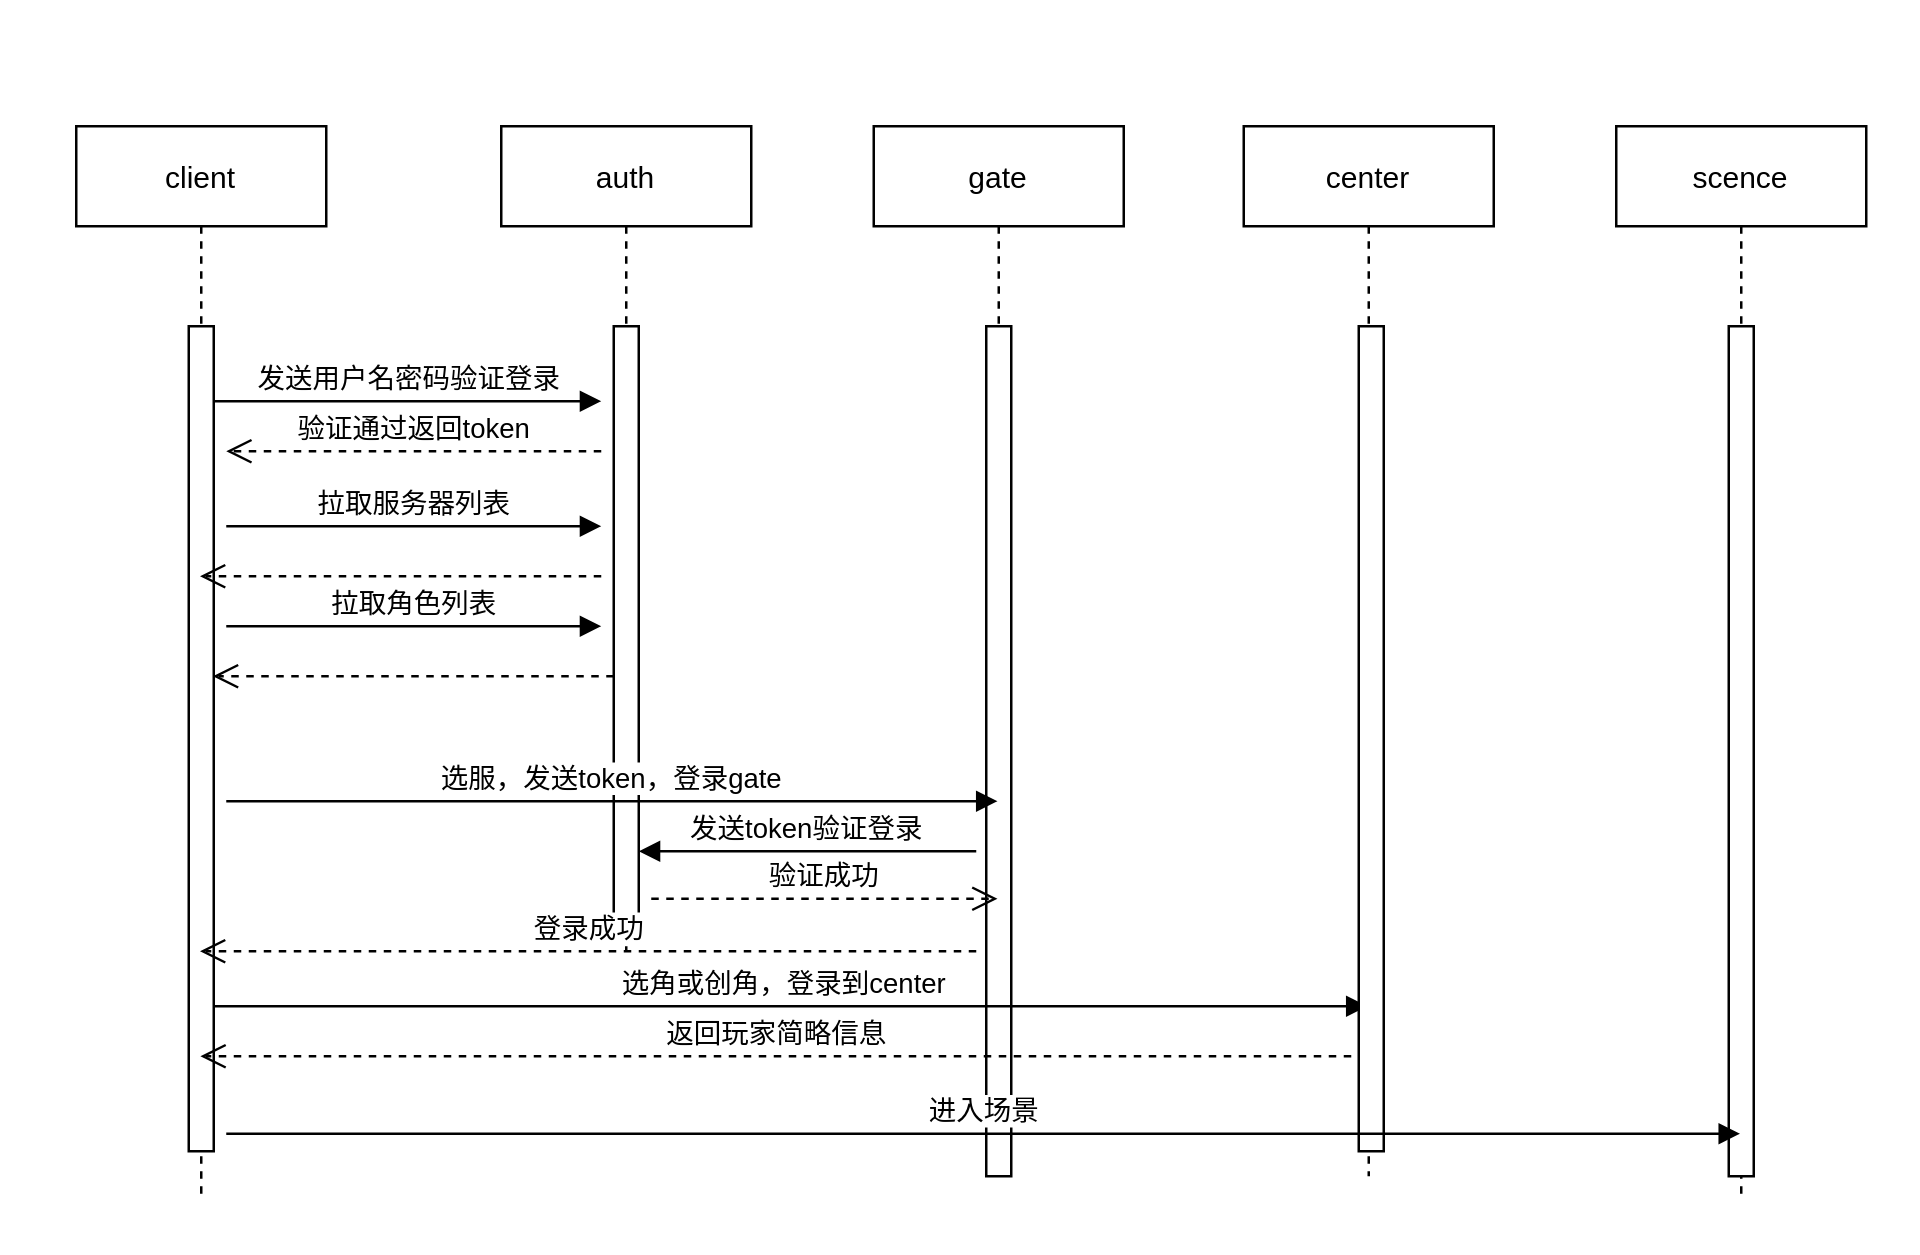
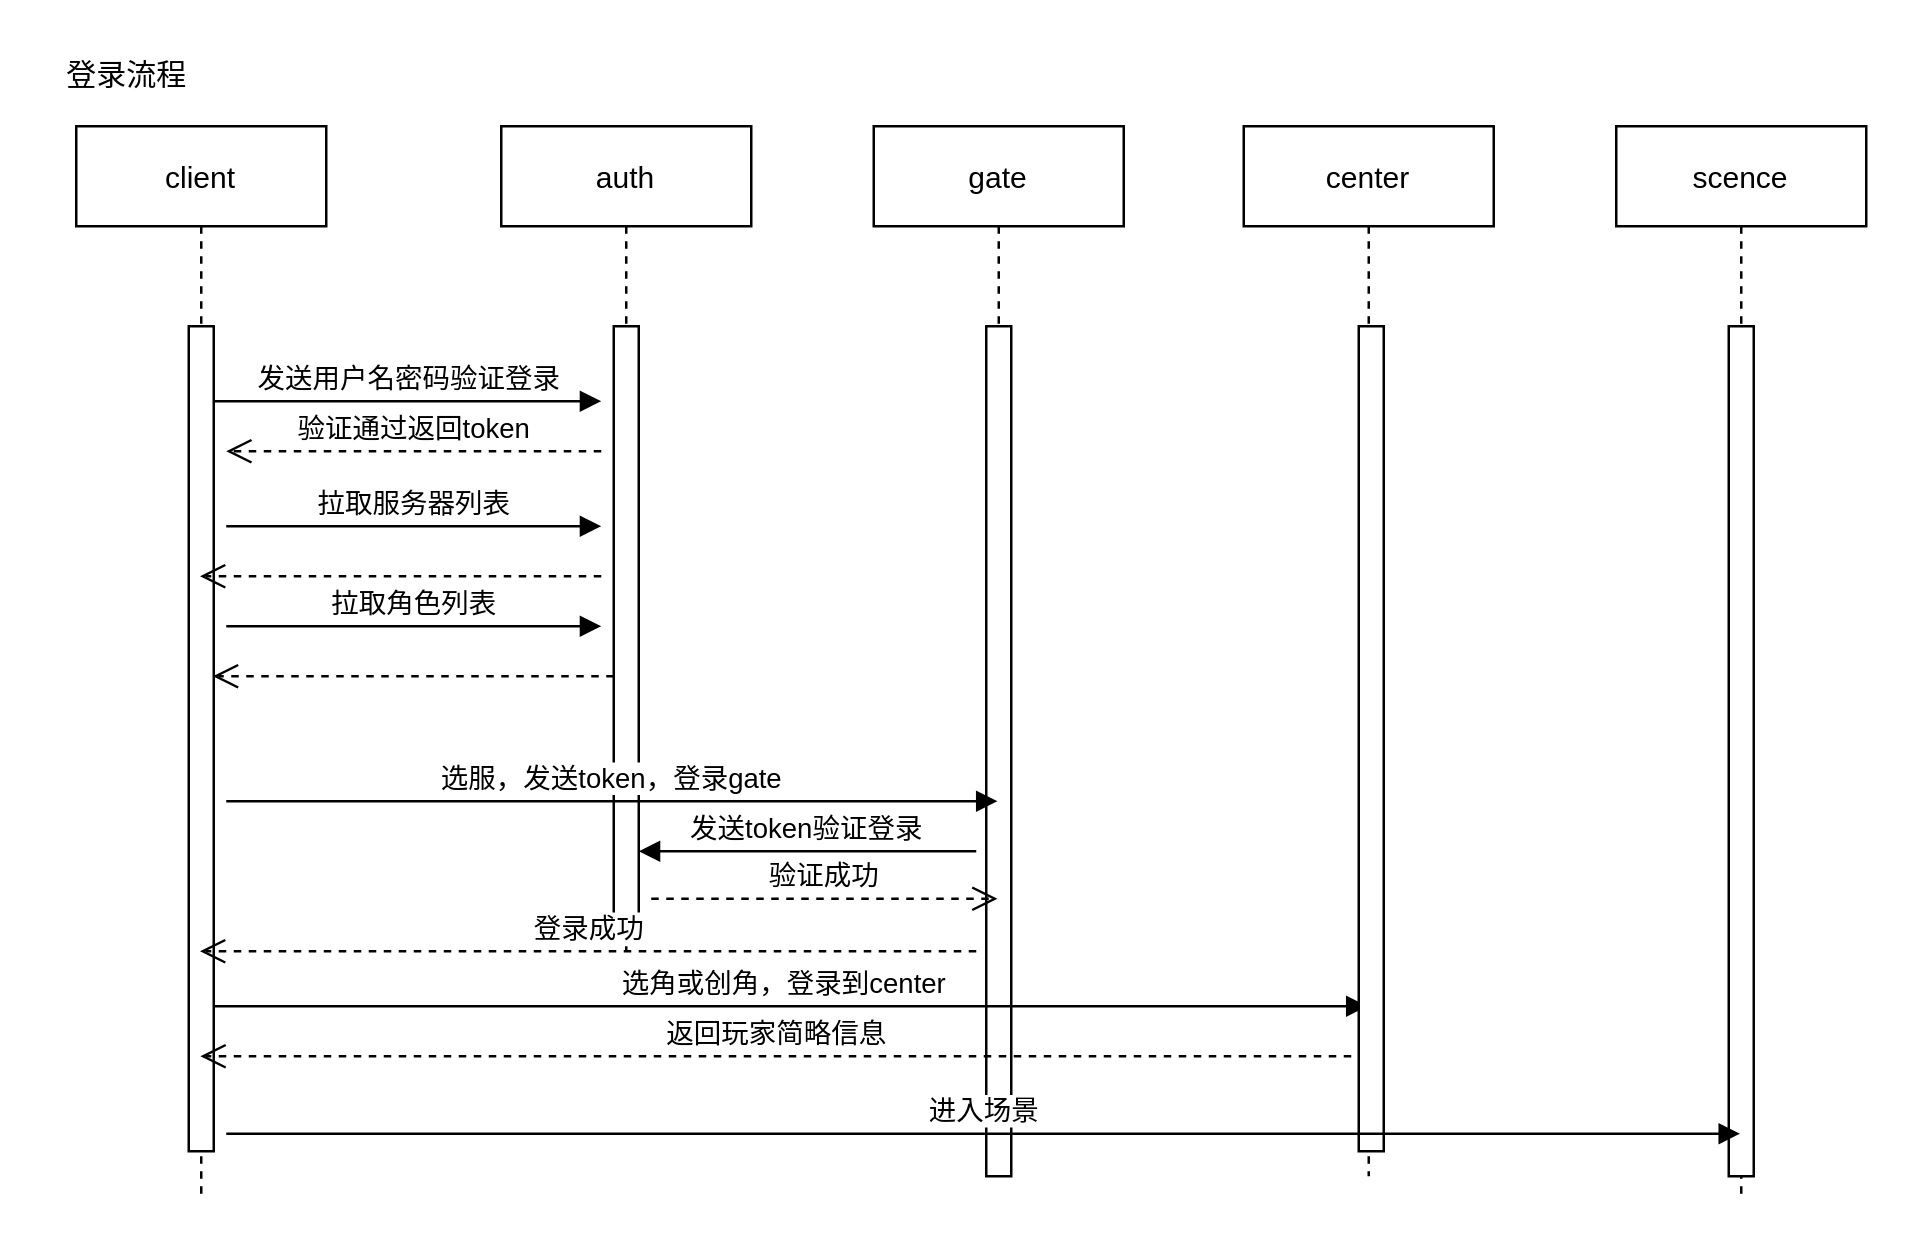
node "登录流程": added
